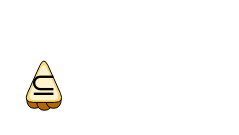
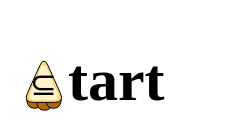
node "tart": added
